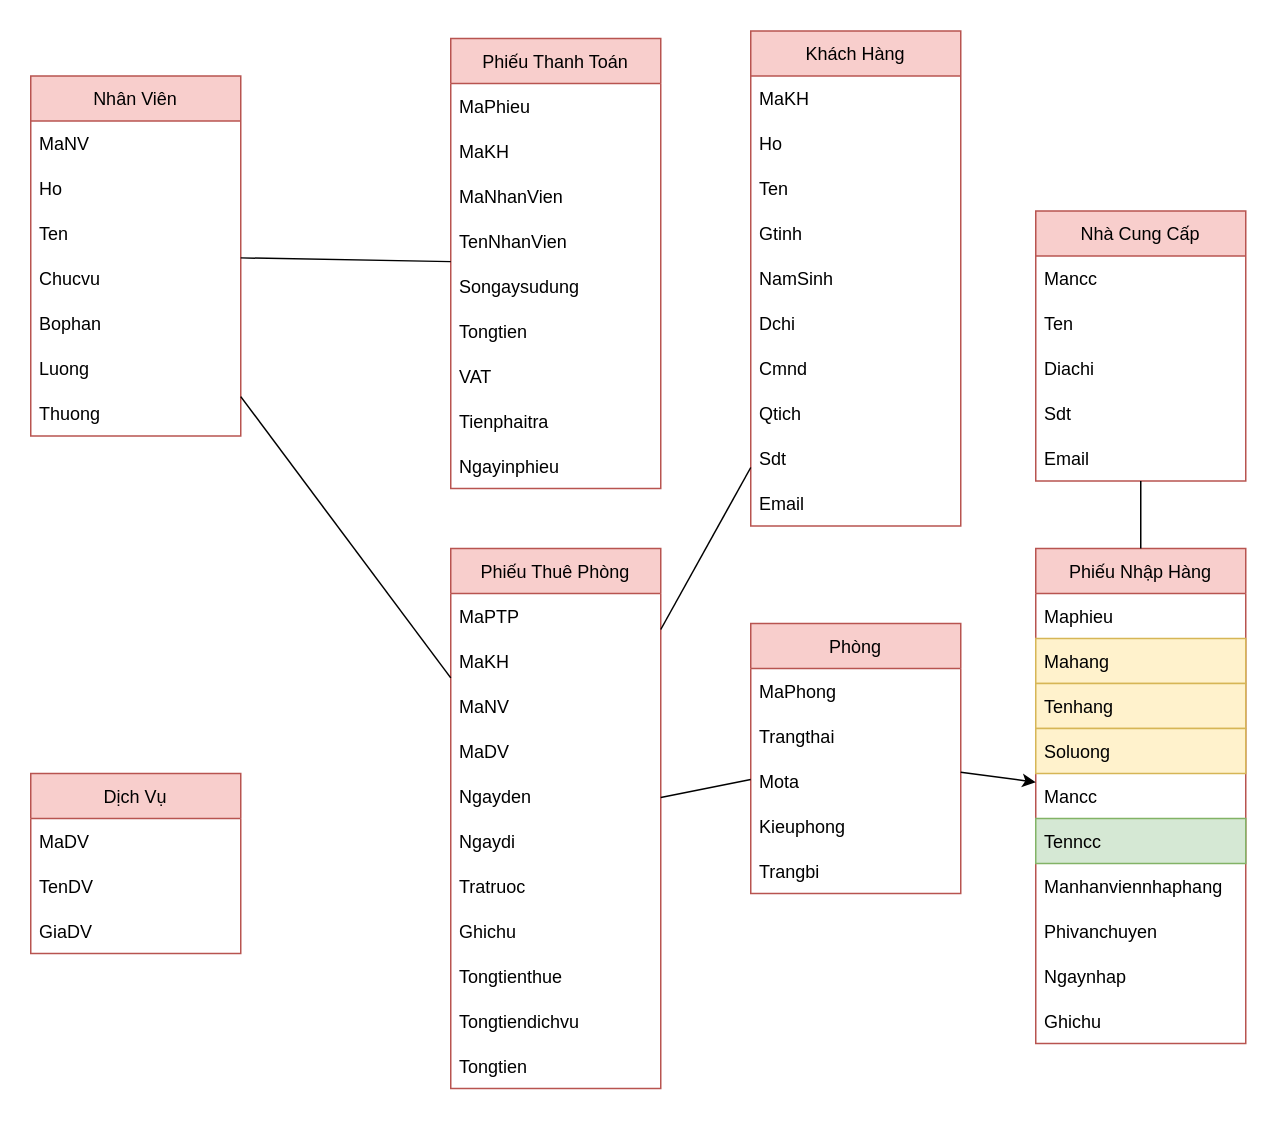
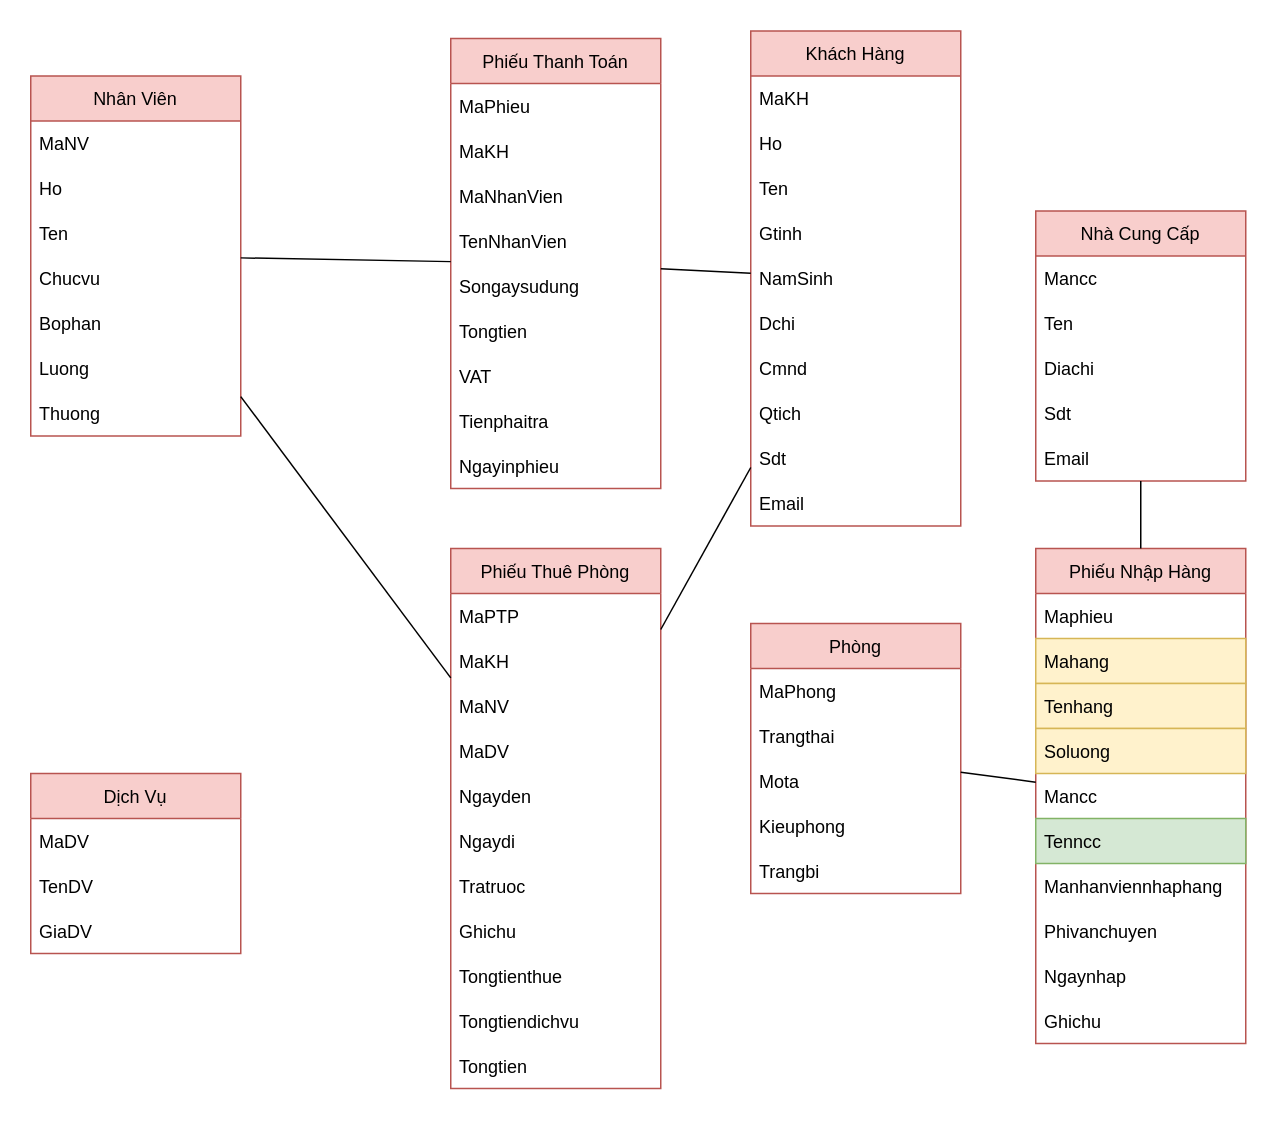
edge "Phiếu Thanh Toán" -- "Khách Hàng": added
edge "Phòng" -> "Phiếu Nhập Hàng": arrowhead classic -> none
edge "Phòng" -- "Phiếu Thuê Phòng": removed
